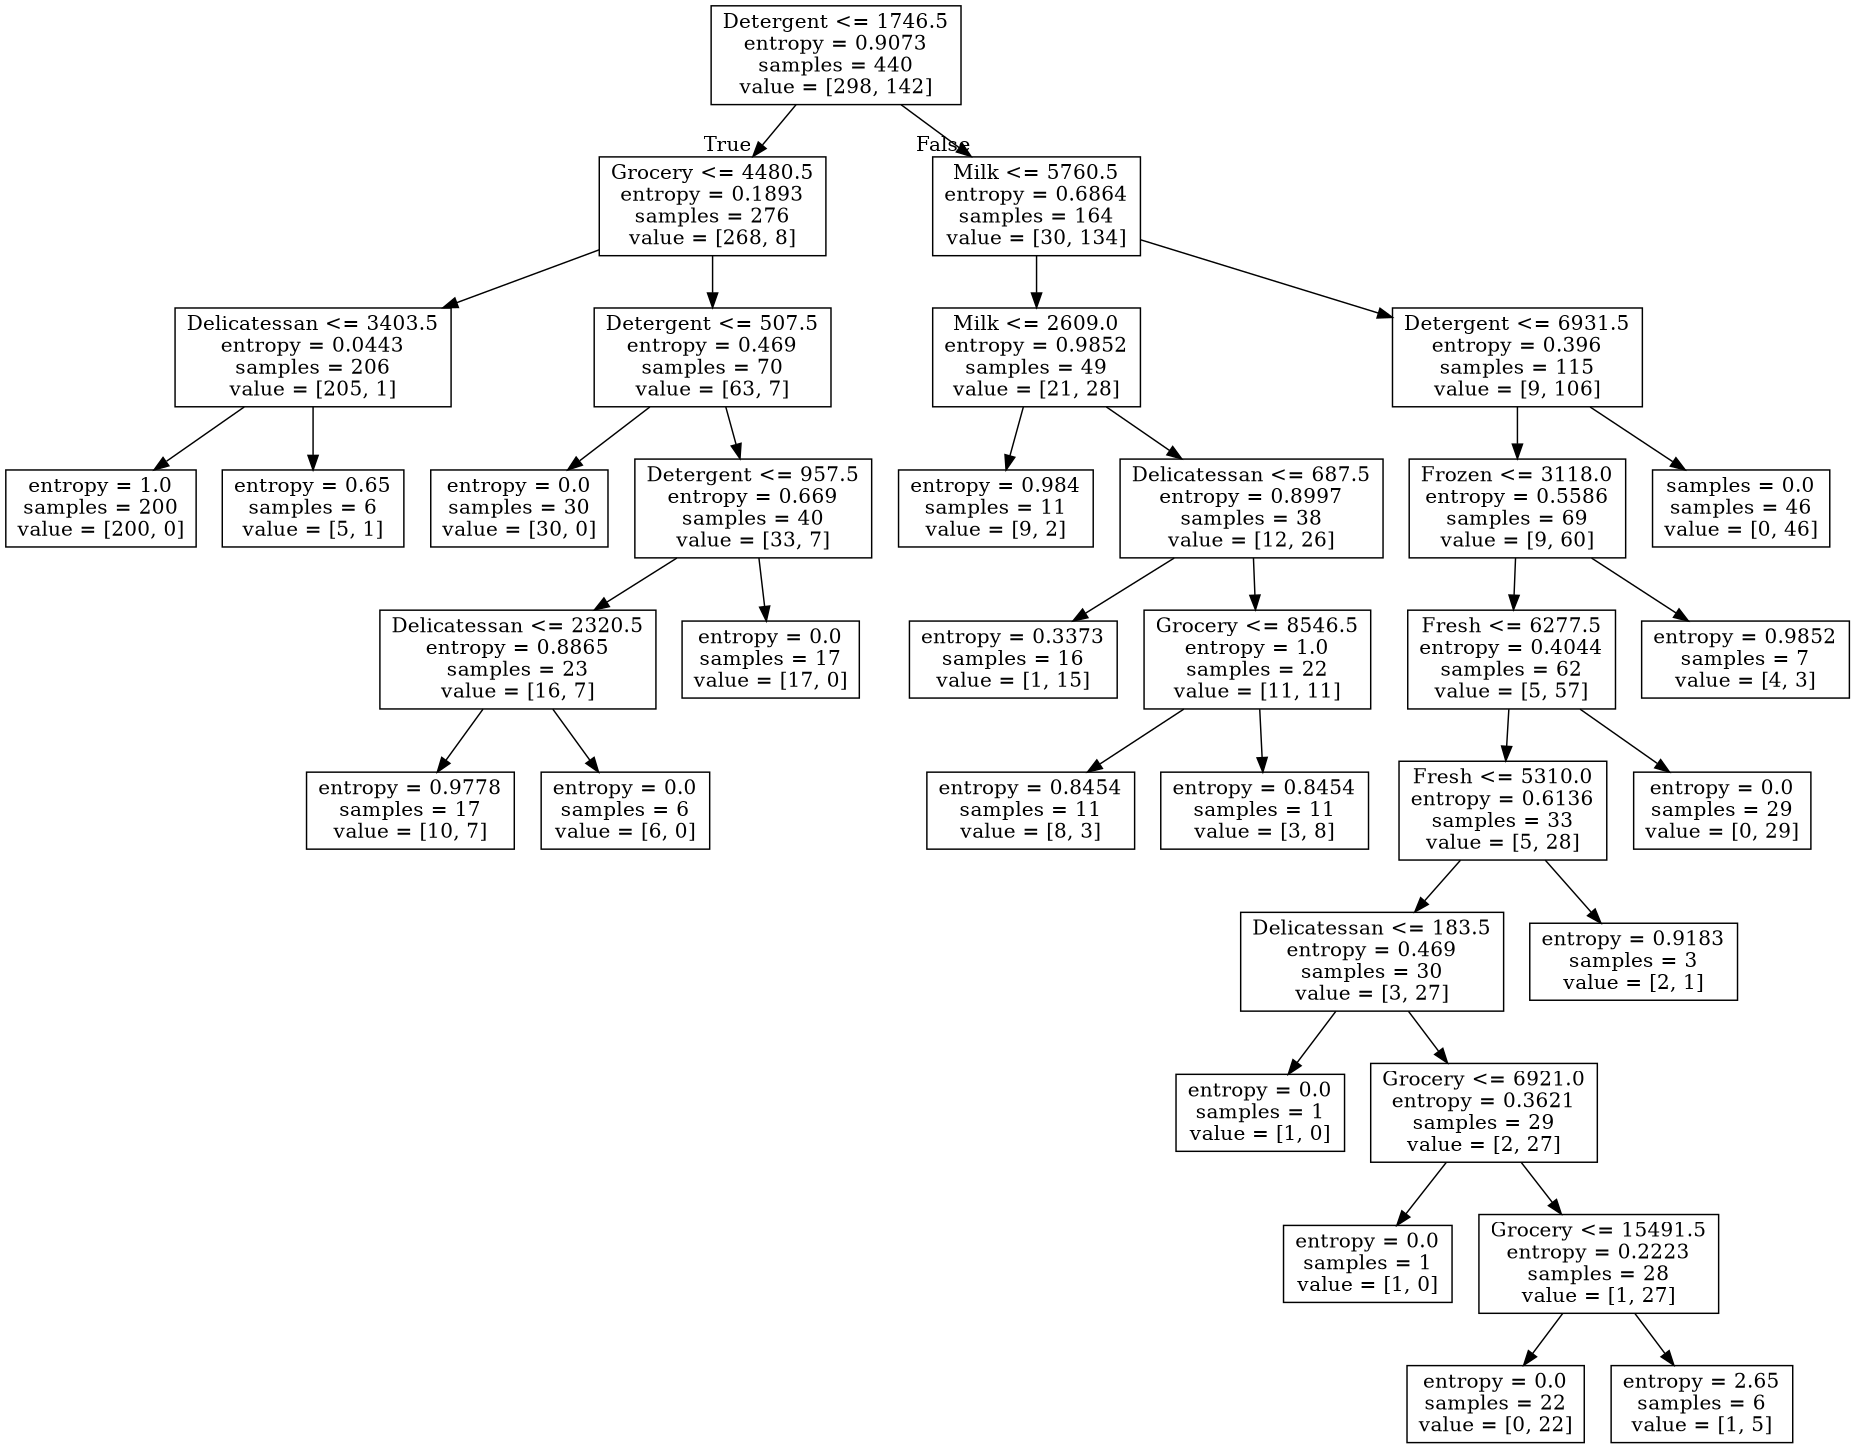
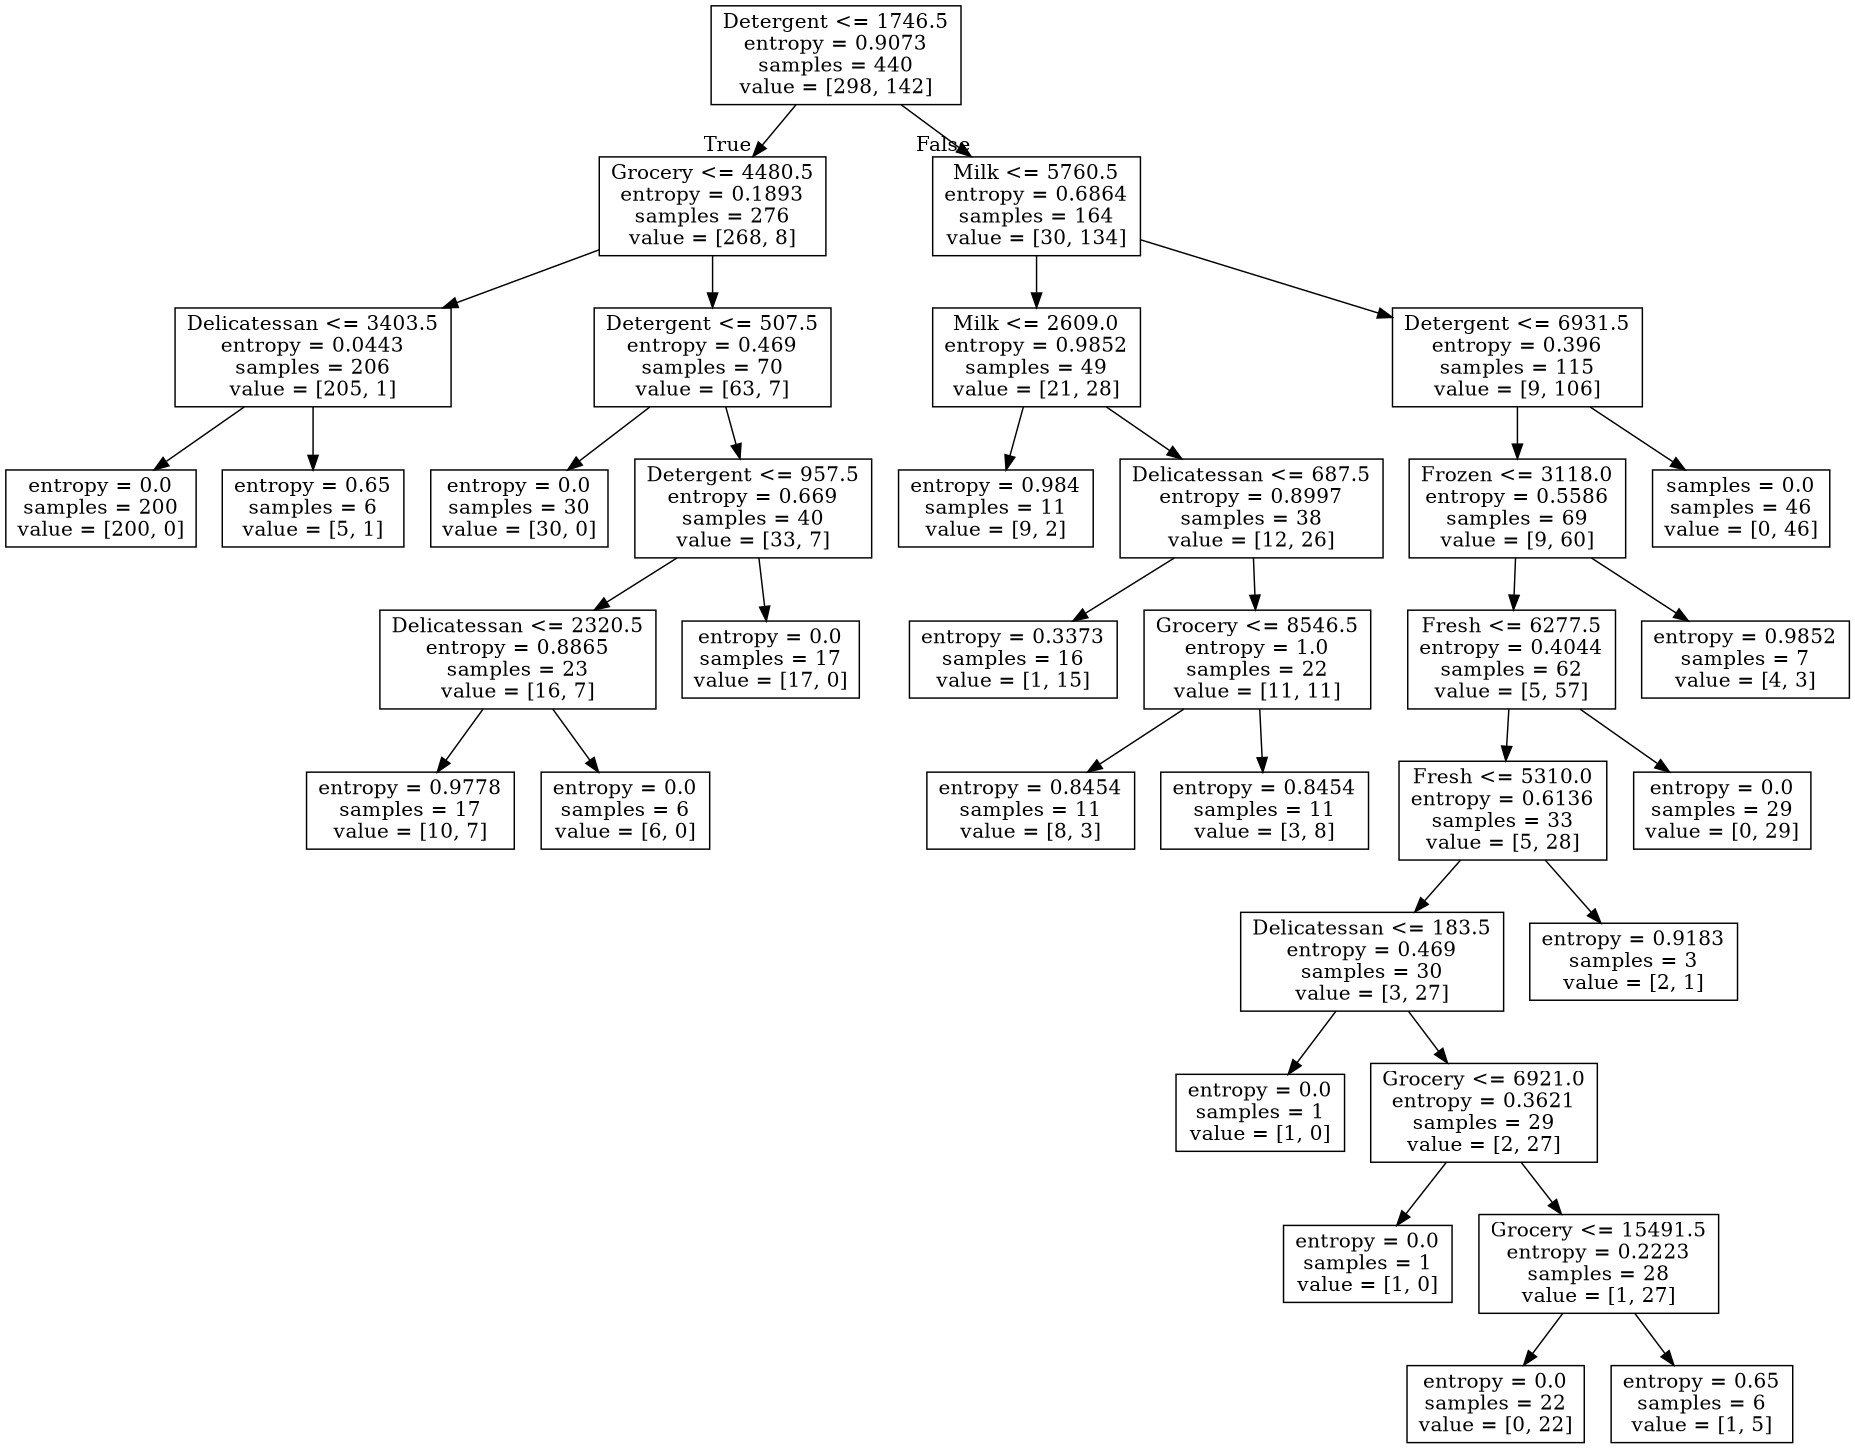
node "entropy = 1.0 samples = 200 value = [200, 0]": label "entropy = 1.0 samples = 200 value = [200, 0]" -> "entropy = 0.0 samples = 200 value = [200, 0]"
node "entropy = 2.65 samples = 6 value = [1, 5]": label "entropy = 2.65 samples = 6 value = [1, 5]" -> "entropy = 0.65 samples = 6 value = [1, 5]"
